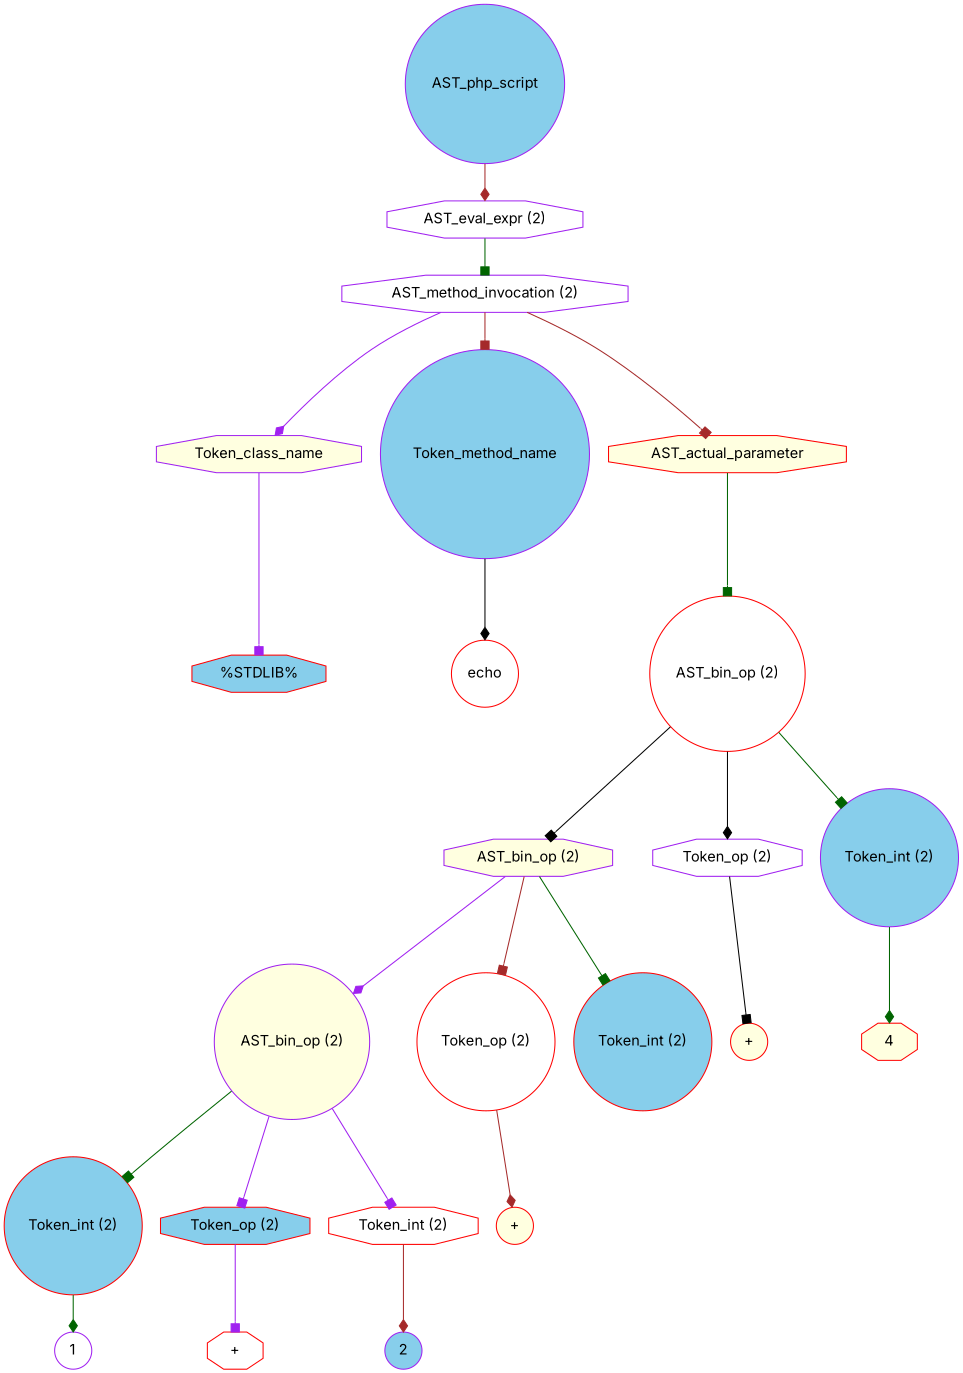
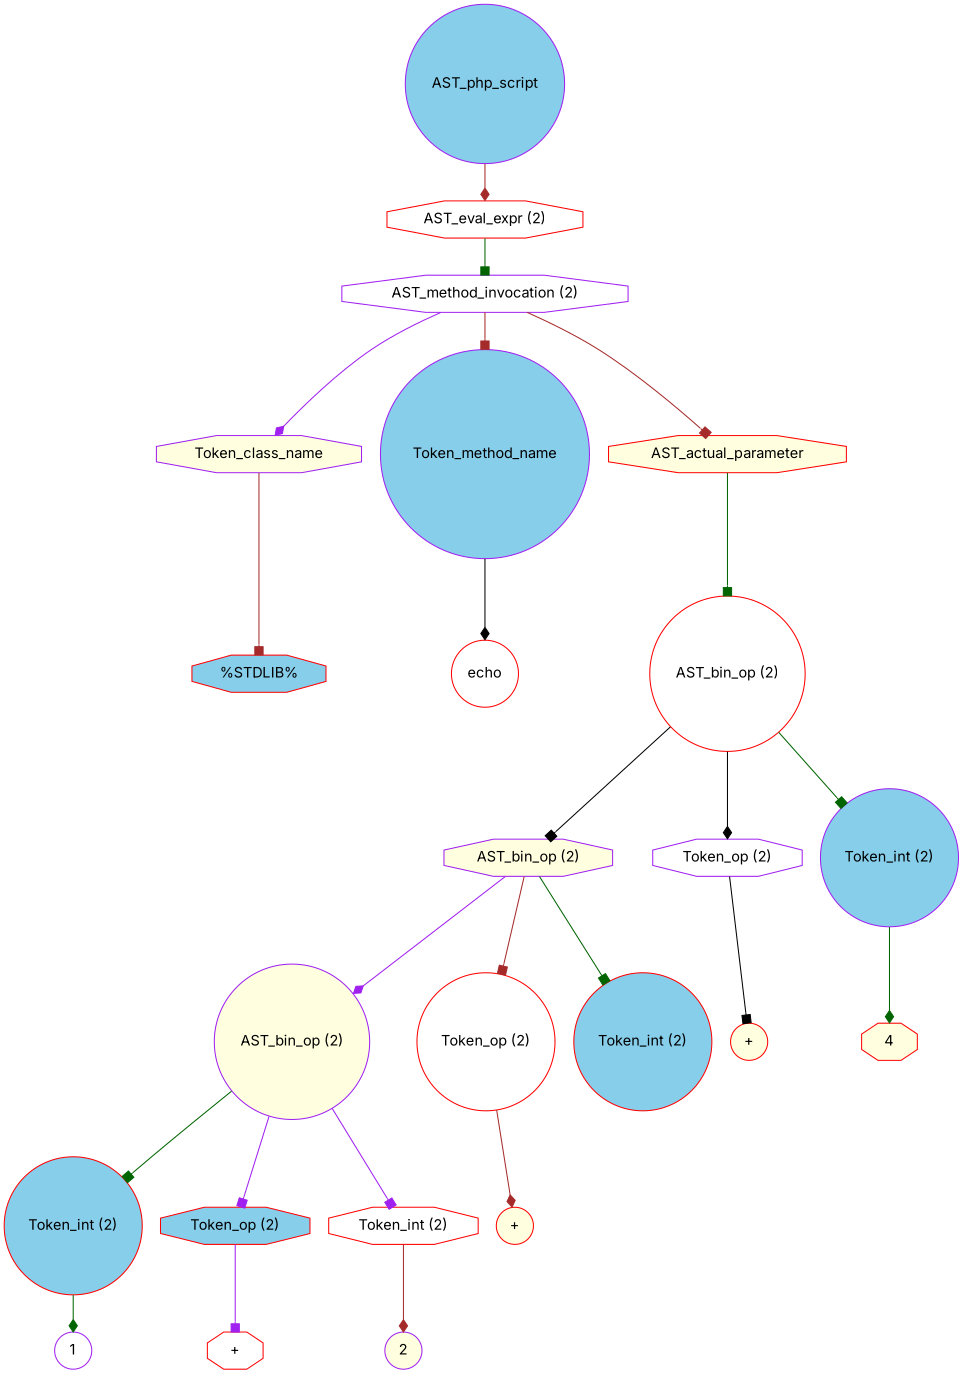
node "AST_eval_expr (2)": color purple -> red
edge "Token_class_name" -> "%STDLIB%": color purple -> brown
node "2": fillcolor skyblue -> lightyellow
